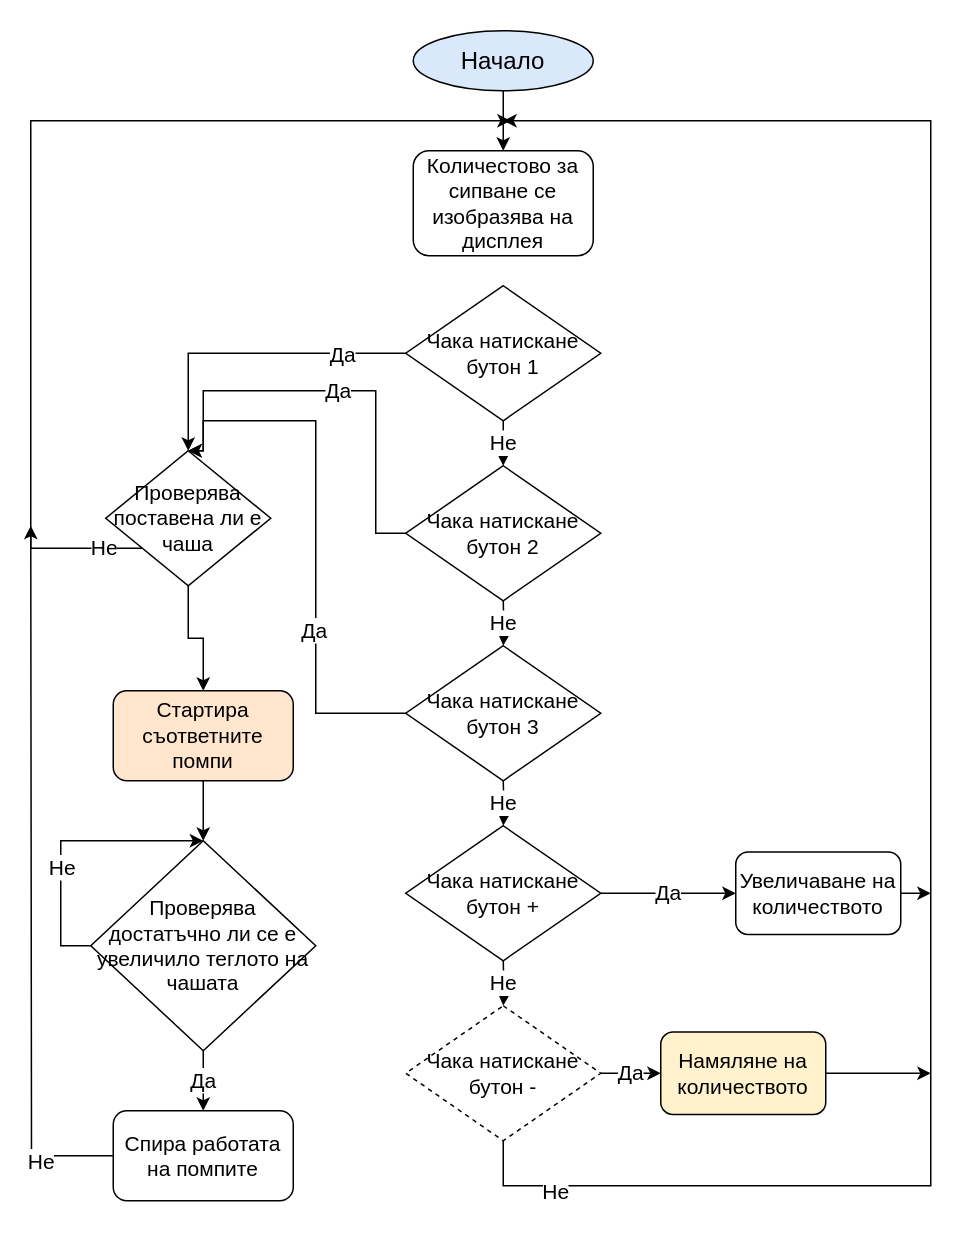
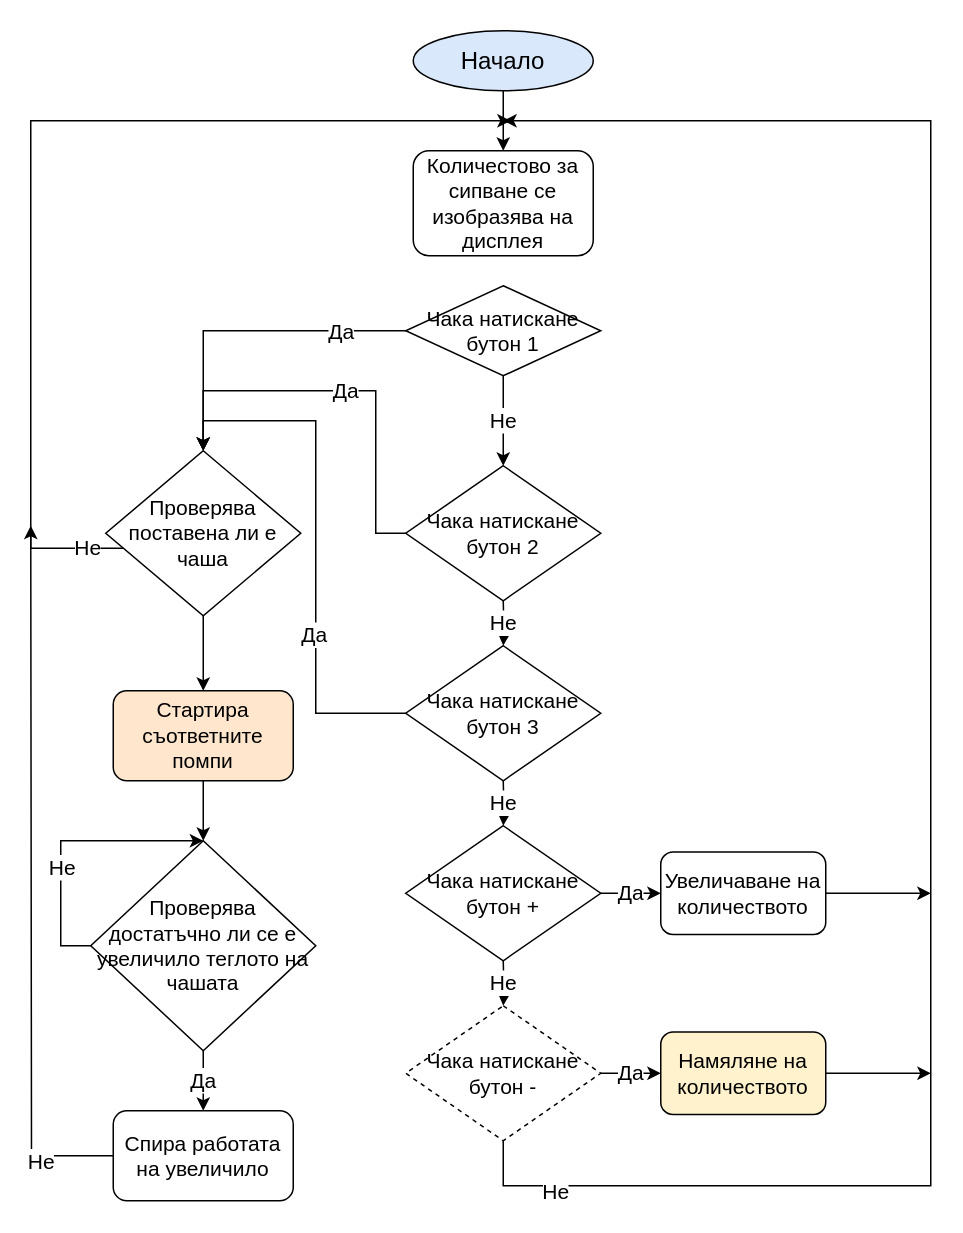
node "Чака натискане бутон 1": size 195x135 -> 195x90
node "Проверява поставена ли е чаша": size 165x135 -> 195x165
node "Увеличаване на количеството": moved (818, 893) -> (743, 893)
node "Спира работата на помпите": label "Спира работата на помпите" -> "Спира работата на увеличило"
